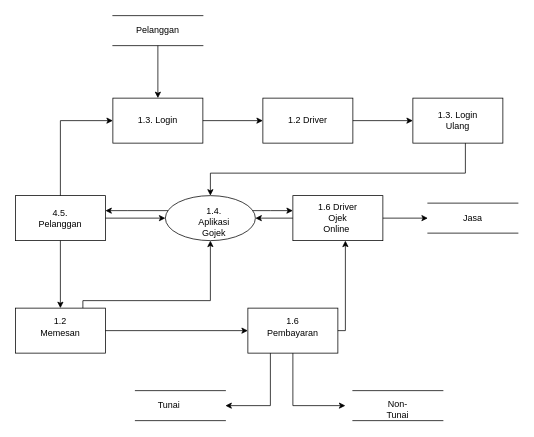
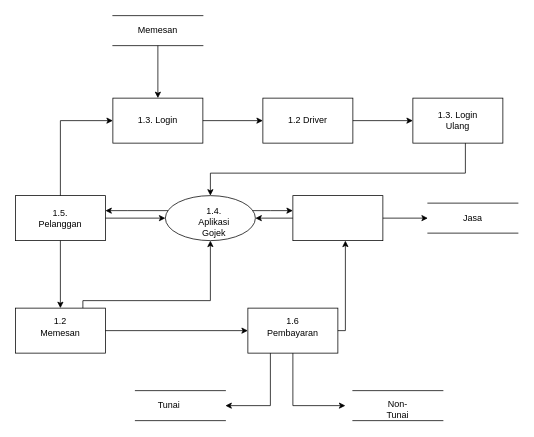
node "Pelanggan": label "Pelanggan" -> "Memesan"
node "4.5. Pelanggan": label "4.5. Pelanggan" -> "1.5. Pelanggan"
node "1.6 Driver Ojek Online": removed
